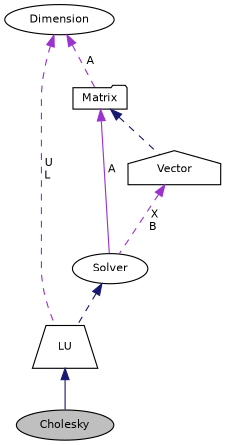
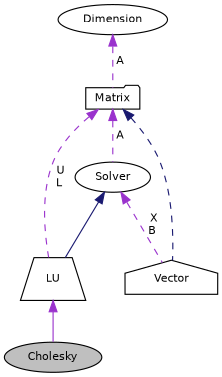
edge "LU" -> "Dimension": now "LU" -> "Matrix"
edge "Solver" -> "Matrix": style solid -> dashed
edge "Solver" -> "Vector": reversed
edge "LU" -> "Solver": style dashed -> solid
edge "Cholesky" -> "LU": color midnightblue -> darkorchid3
